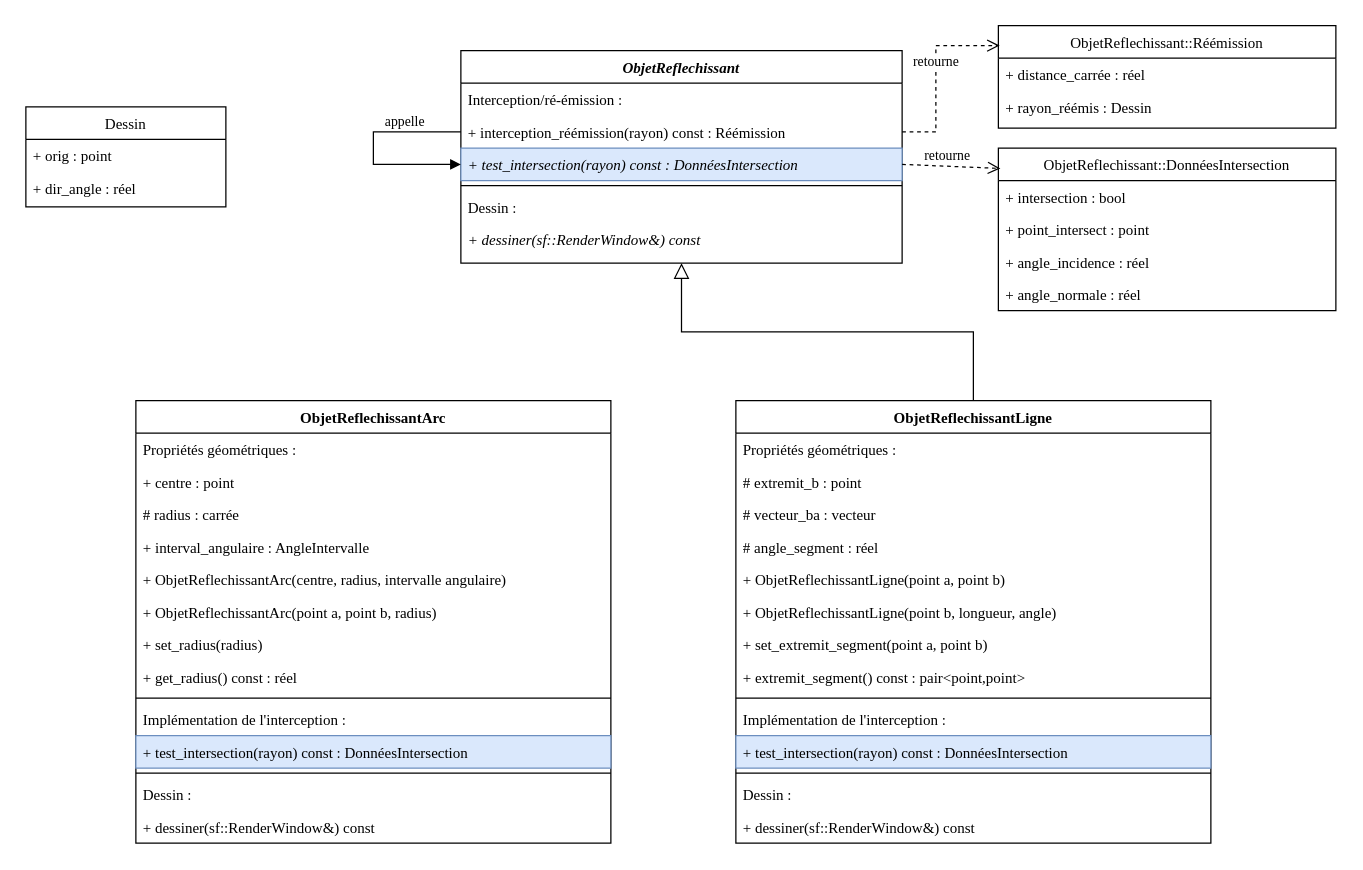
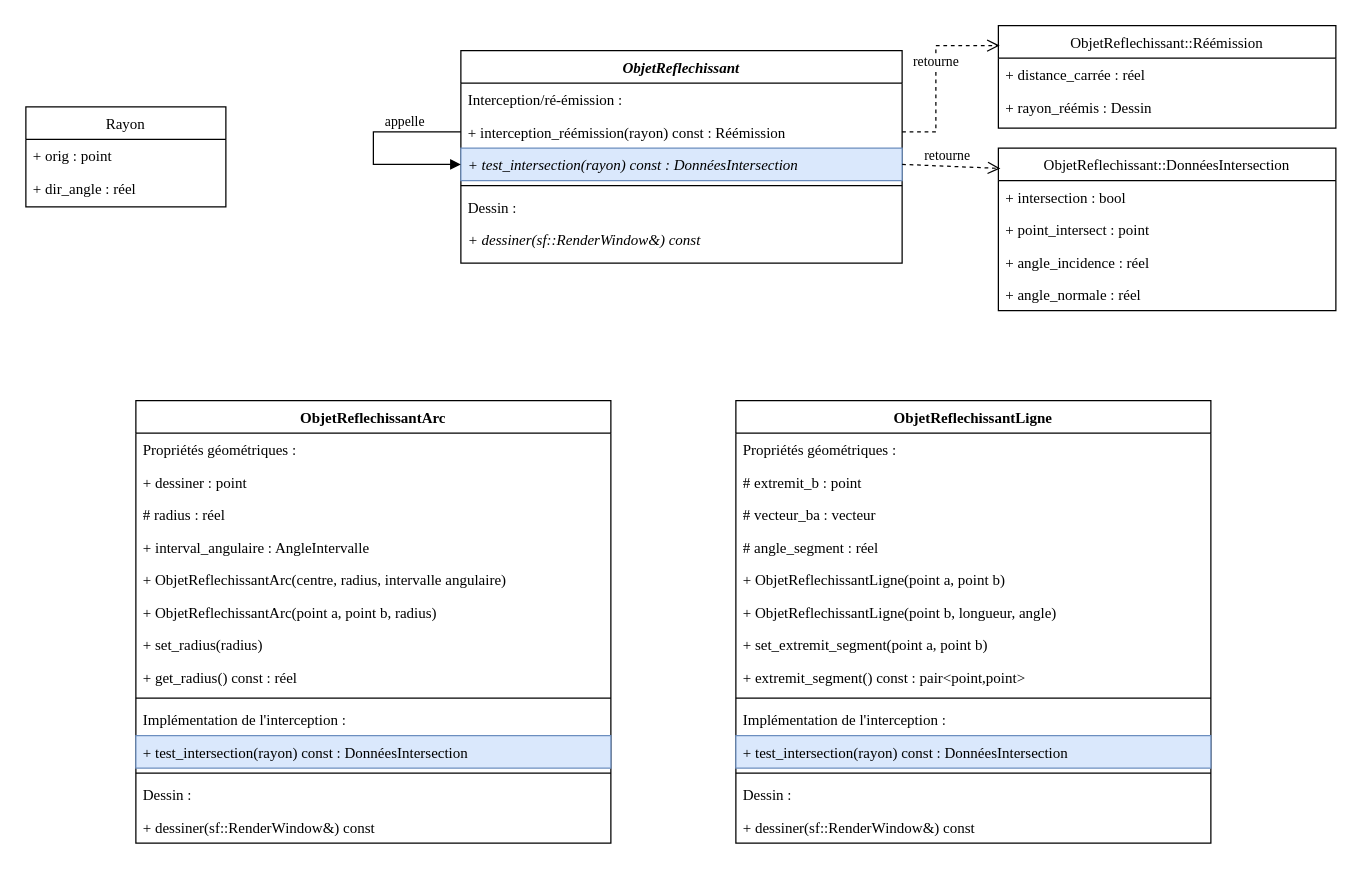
node "Dessin": label "Dessin" -> "Rayon"
edge "ObjetReflechissantLigne" -> "ObjetReflechissant": removed
node "+ centre : point": label "+ centre : point" -> "+ dessiner : point"
node "# radius : carrée": label "# radius : carrée" -> "# radius : réel"
